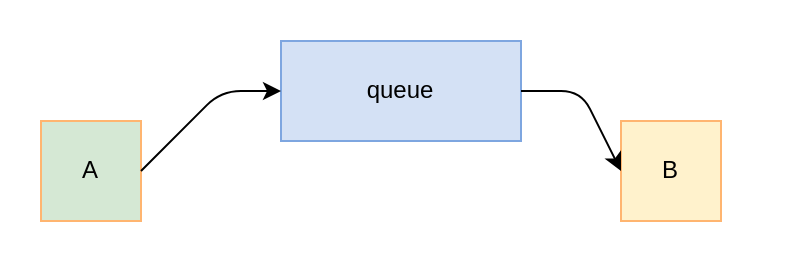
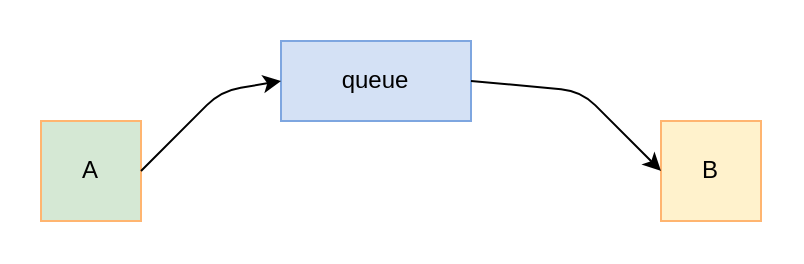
node "queue": size 240x100 -> 190x80
node "B": moved (671, 171) -> (711, 171)
